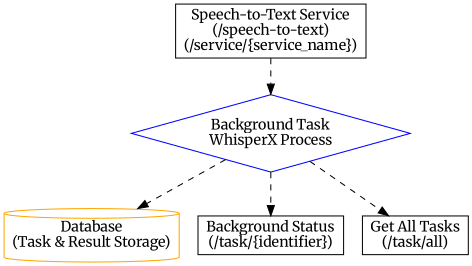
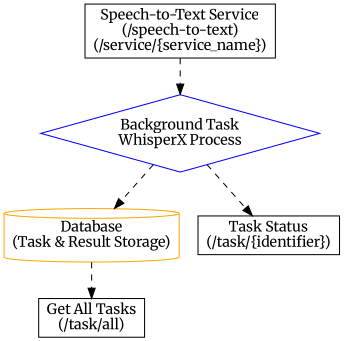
edge "Background Task WhisperX Process" -> "Get All Tasks (/task/all)": now "Database (Task & Result Storage)" -> "Get All Tasks (/task/all)"
node "Background Status (/task/{identifier})": label "Background Status (/task/{identifier})" -> "Task Status (/task/{identifier})"
